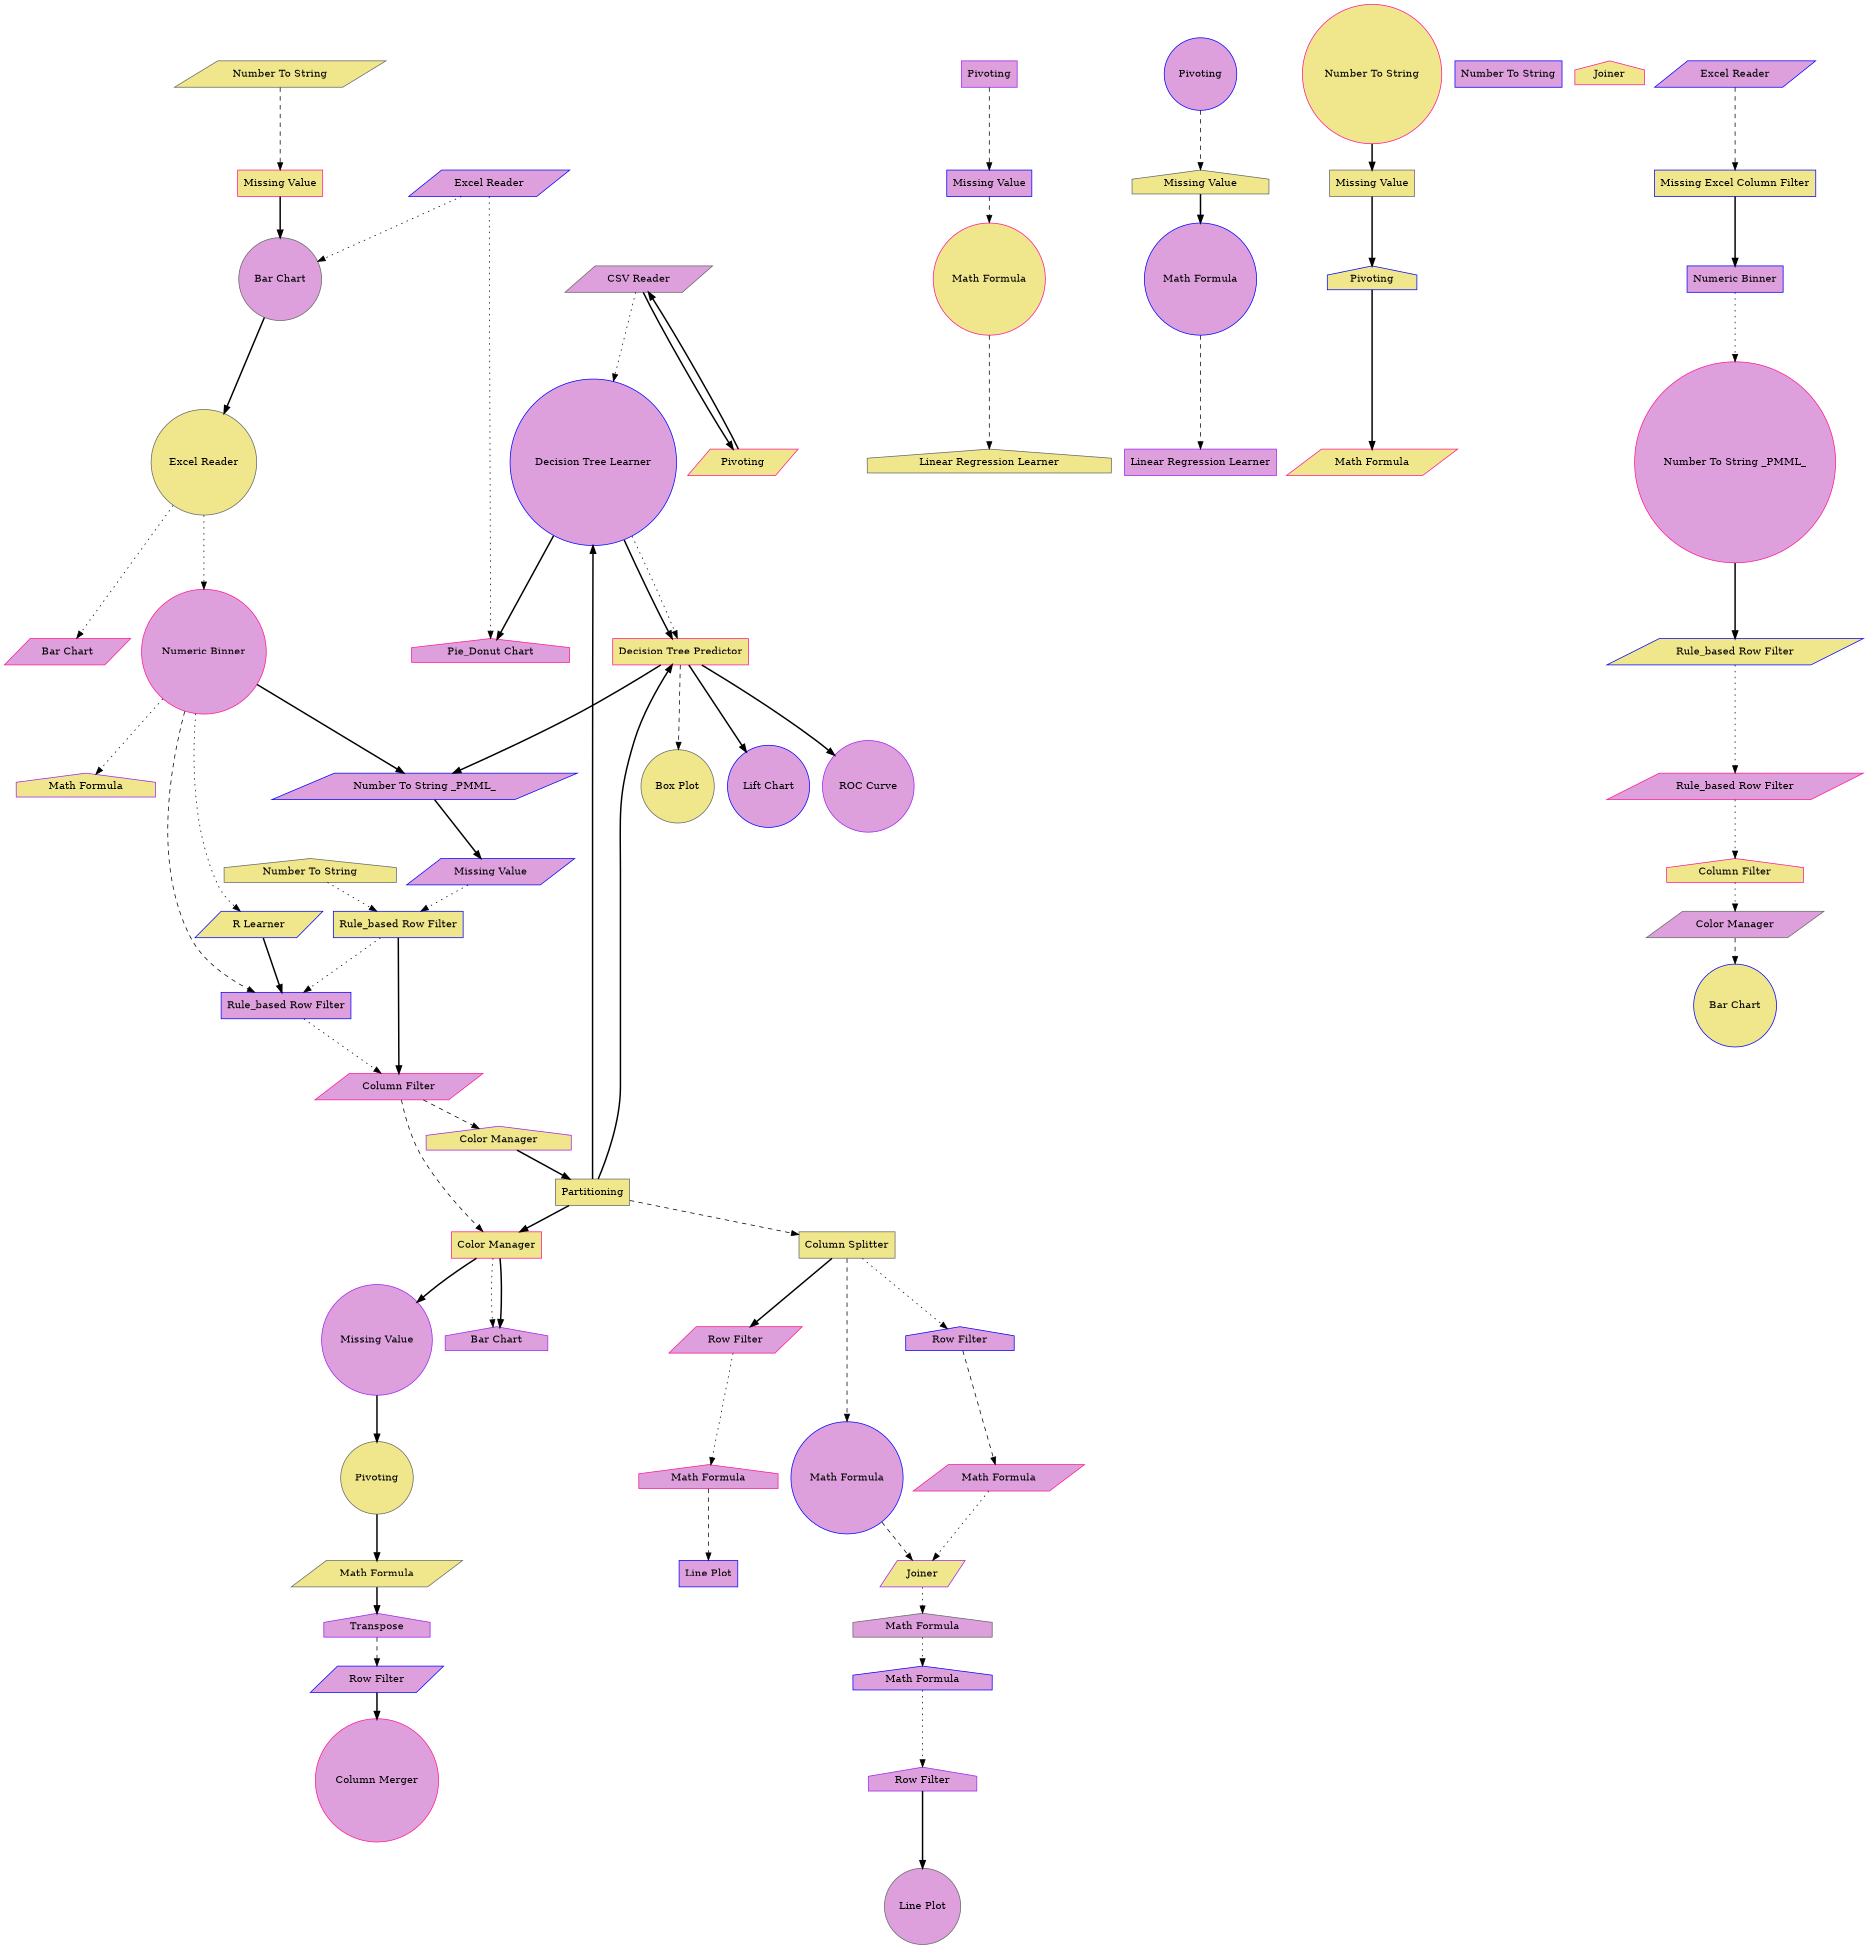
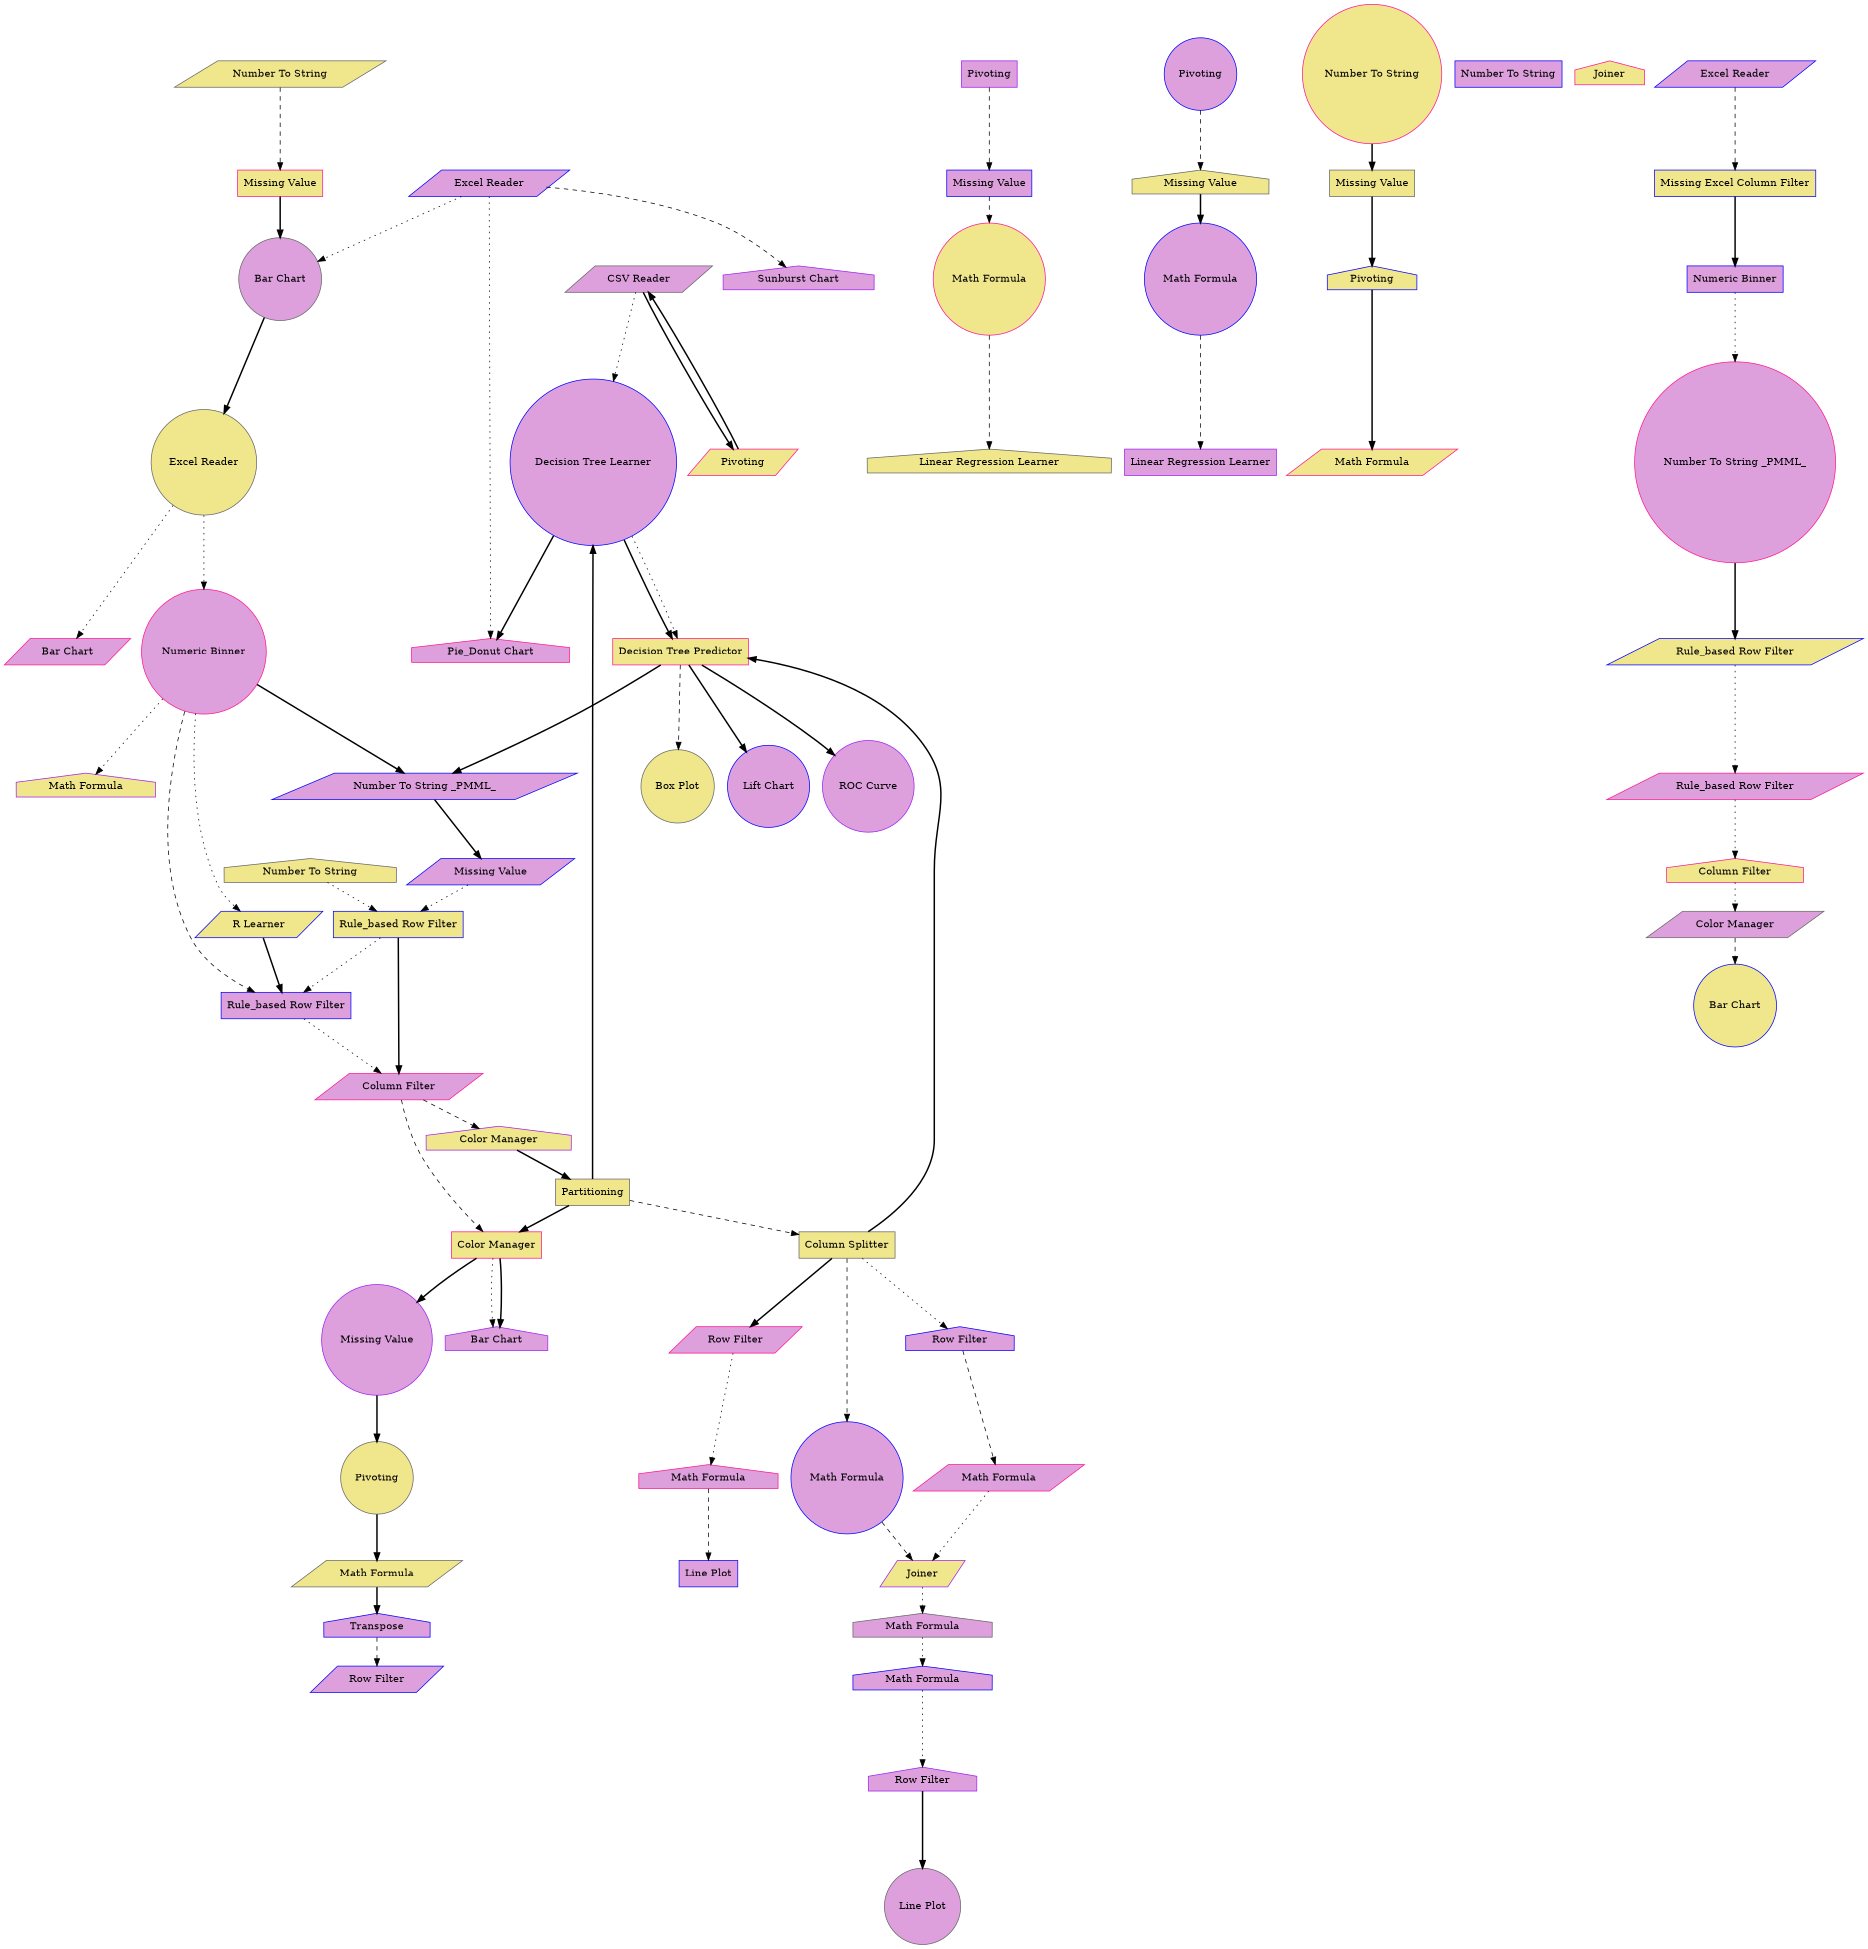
node "Sunburst Chart": added
edge "Partitioning" -> "Decision Tree Predictor": now "Column Splitter" -> "Decision Tree Predictor"
node "Transpose": color purple -> blue
node "Column Merger": removed
